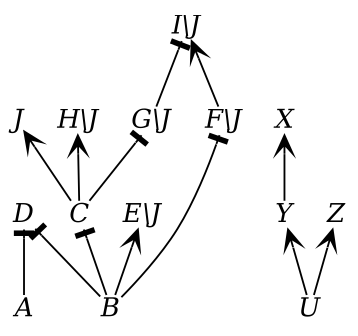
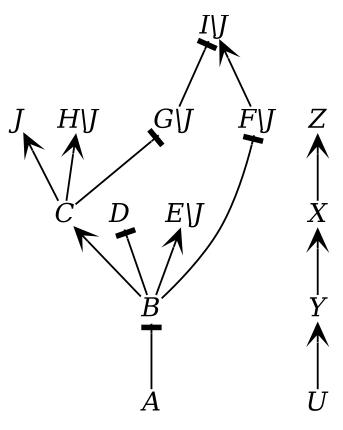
edge "A" -> "D": now "A" -> "B"
edge "B" -> "C": arrowhead tee -> vee
edge "U" -> "Z": now "X" -> "Z"
